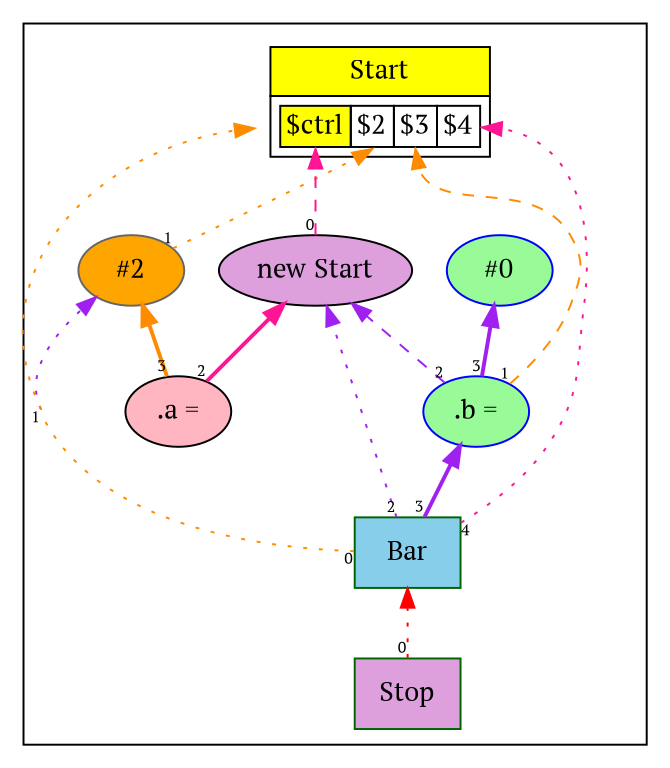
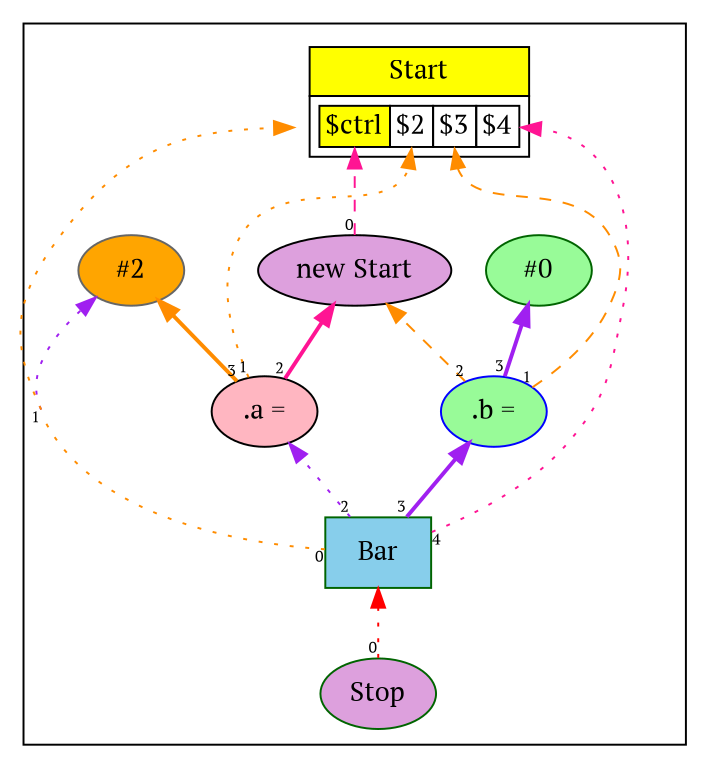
edge "#2" -> "Start": now ".a =" -> "Start"
node "#0": color blue -> darkgreen
edge ".b =" -> "new Start": color purple -> darkorange
edge "Bar" -> "new Start": now "Bar" -> ".a ="
node "Stop": shape box -> ellipse
